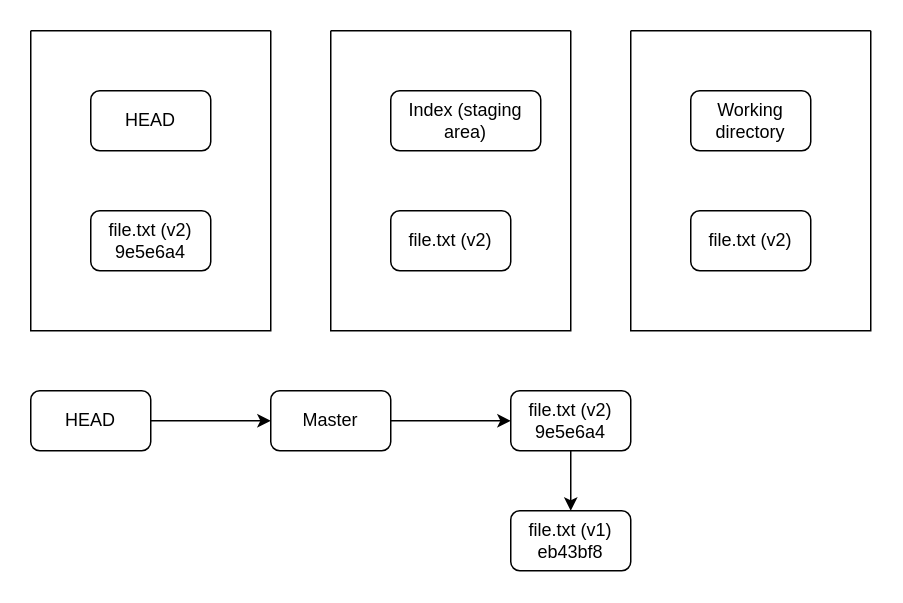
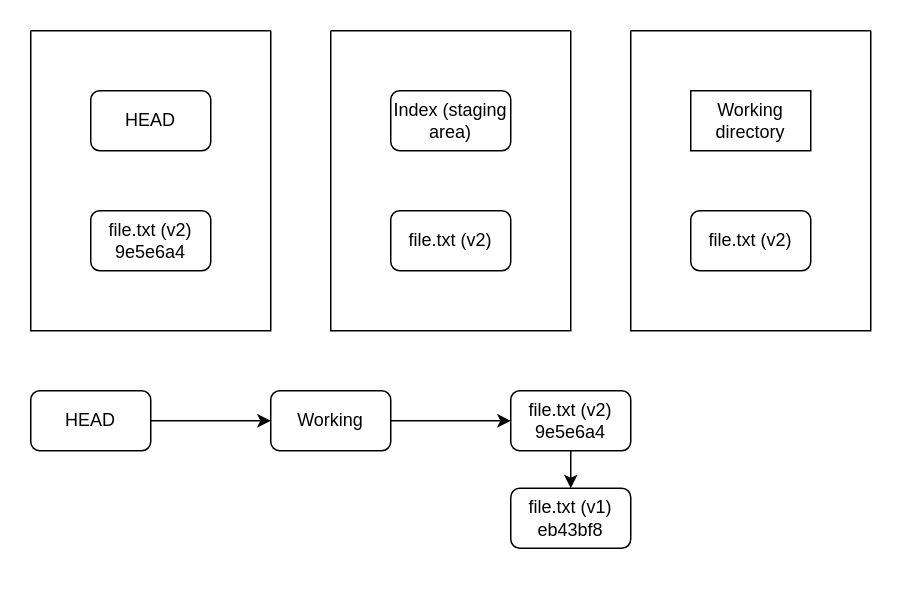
node "Index (staging area)": size 150x60 -> 120x60
node "Working directory": shape rounded rectangle -> rectangle
node "Master": label "Master" -> "Working"
node "file.txt (v1) eb43bf8": moved (571, 541) -> (571, 518)
